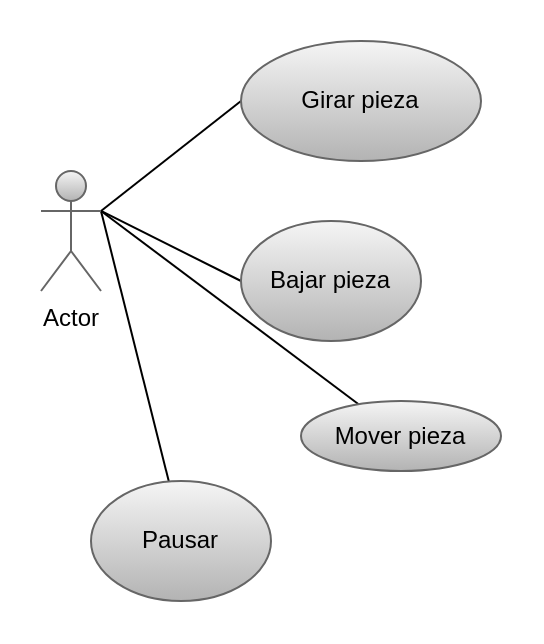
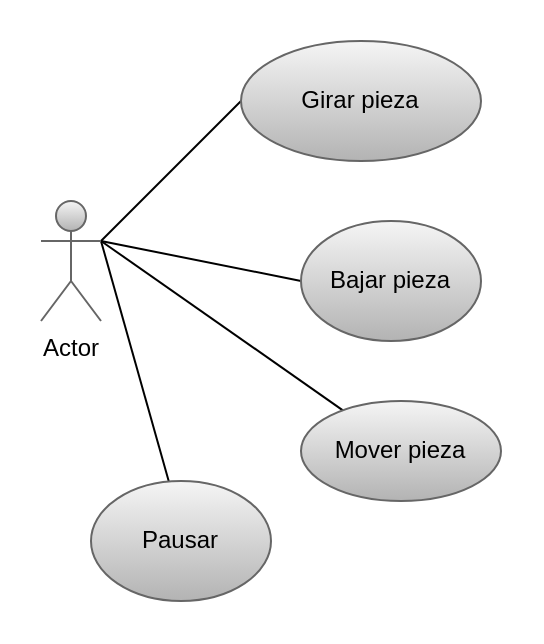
node "Actor": moved (71, 231) -> (71, 261)
node "Bajar pieza": moved (331, 281) -> (391, 281)
node "Mover pieza": size 200x70 -> 200x100
